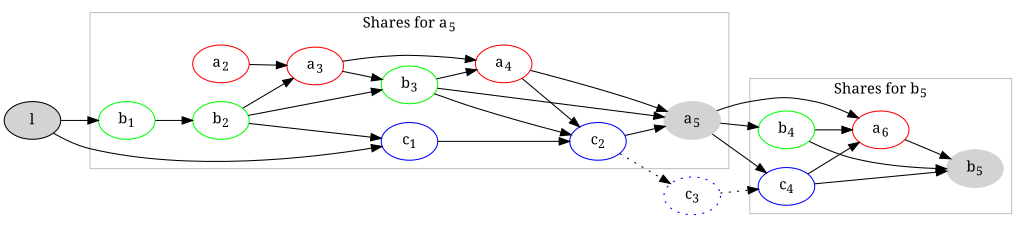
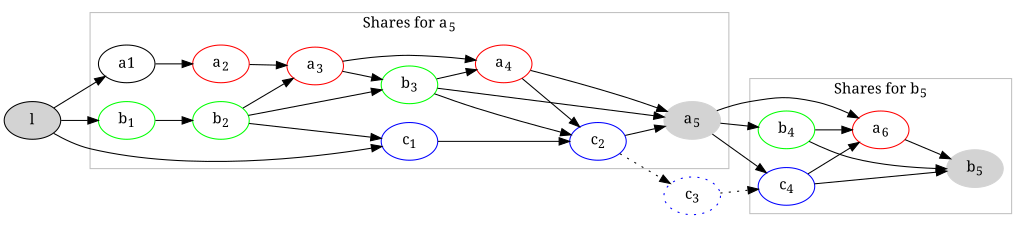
node "a1": added
